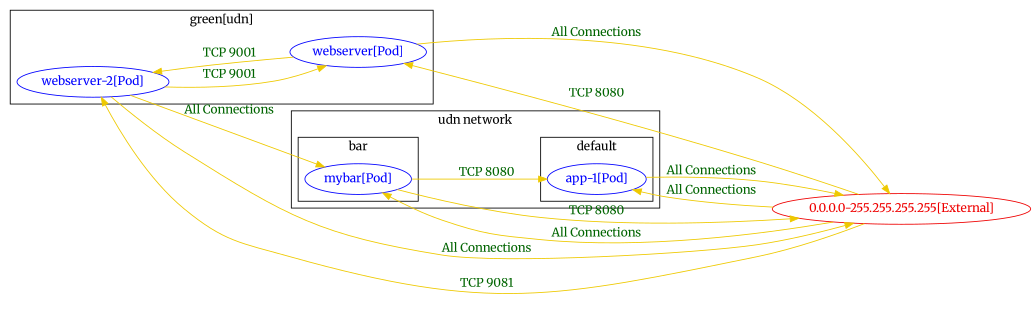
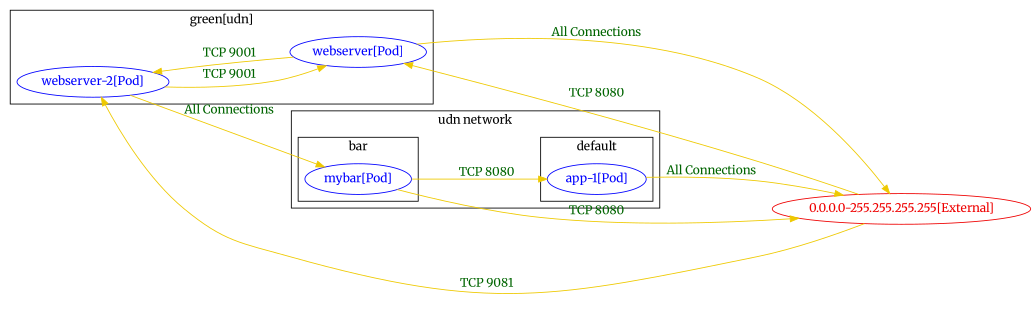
edge "0.0.0.0-255.255.255.255[External]" -> "app-1[Pod]": removed, label "All Connections"
edge "0.0.0.0-255.255.255.255[External]" -> "mybar[Pod]": removed, label "All Connections"
edge "webserver-2[Pod]" -> "0.0.0.0-255.255.255.255[External]": removed, label "All Connections"
